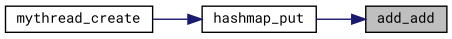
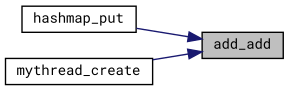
edge "mythread_create" -> "hashmap_put": now "mythread_create" -> "add_add"
